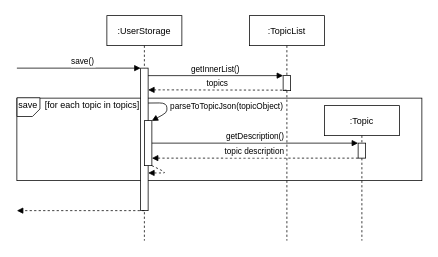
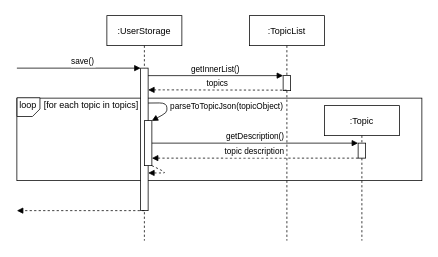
node "save [for each topic in topics]": label "save [for each topic in topics]" -> "loop [for each topic in topics]"
